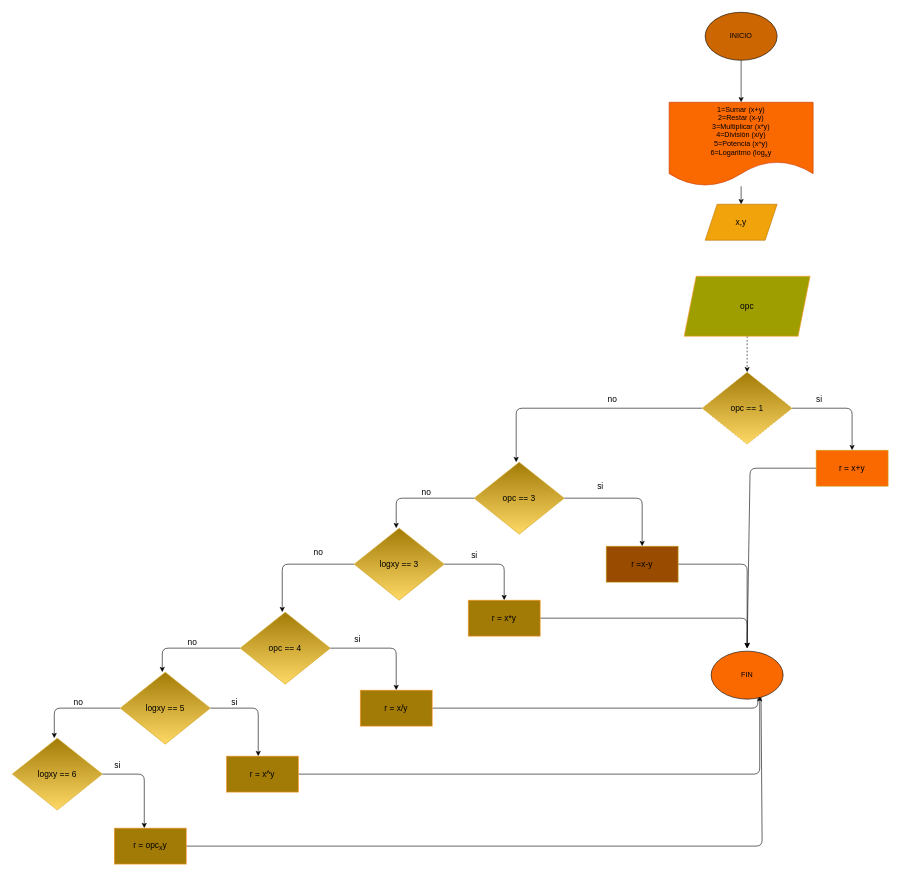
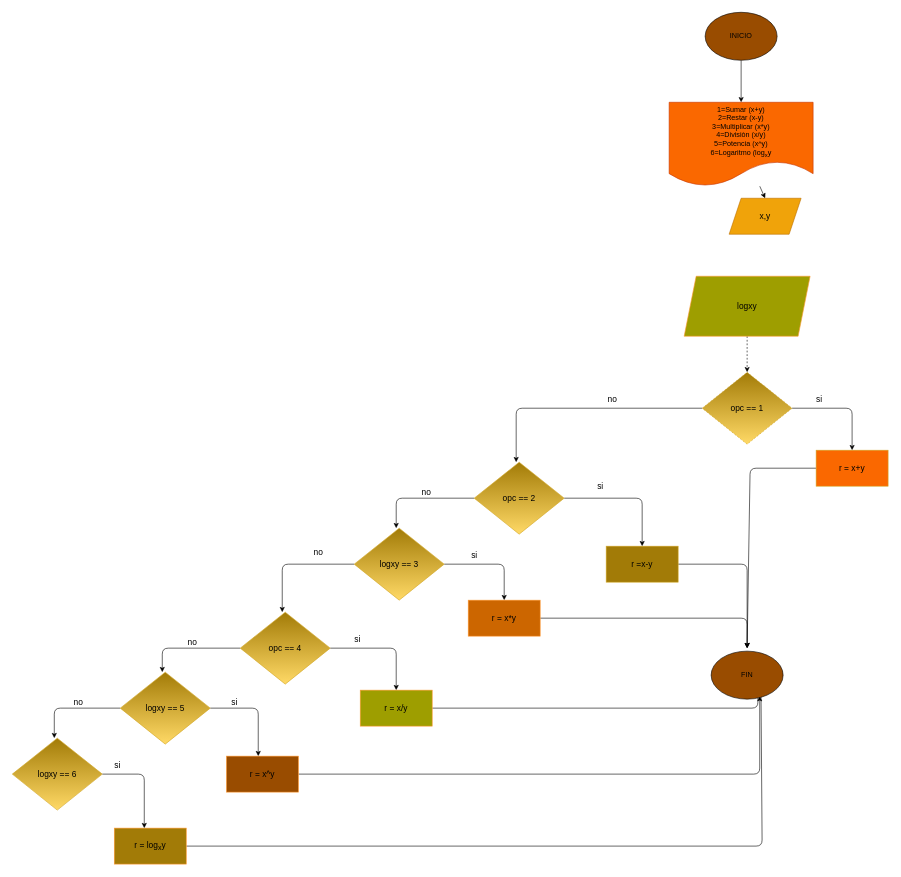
node "INICIO": fillcolor #cc6600 -> #994c00
node "x,y": moved (741, 222) -> (765, 216)
node "opc": label "opc" -> "logxy"
node "opc == 3": label "opc == 3" -> "opc == 2"
node "r =x-y": fillcolor #994c00 -> #a27b07
node "r = x*y": fillcolor #a27b07 -> #cc6600
node "FIN": fillcolor #fa6800 -> #994c00
node "r = x/y": fillcolor #a27b07 -> #9e9e00
node "r = x^y": fillcolor #a27b07 -> #994c00
node "r = opcxy": label "r = opcxy" -> "r = logxy"
